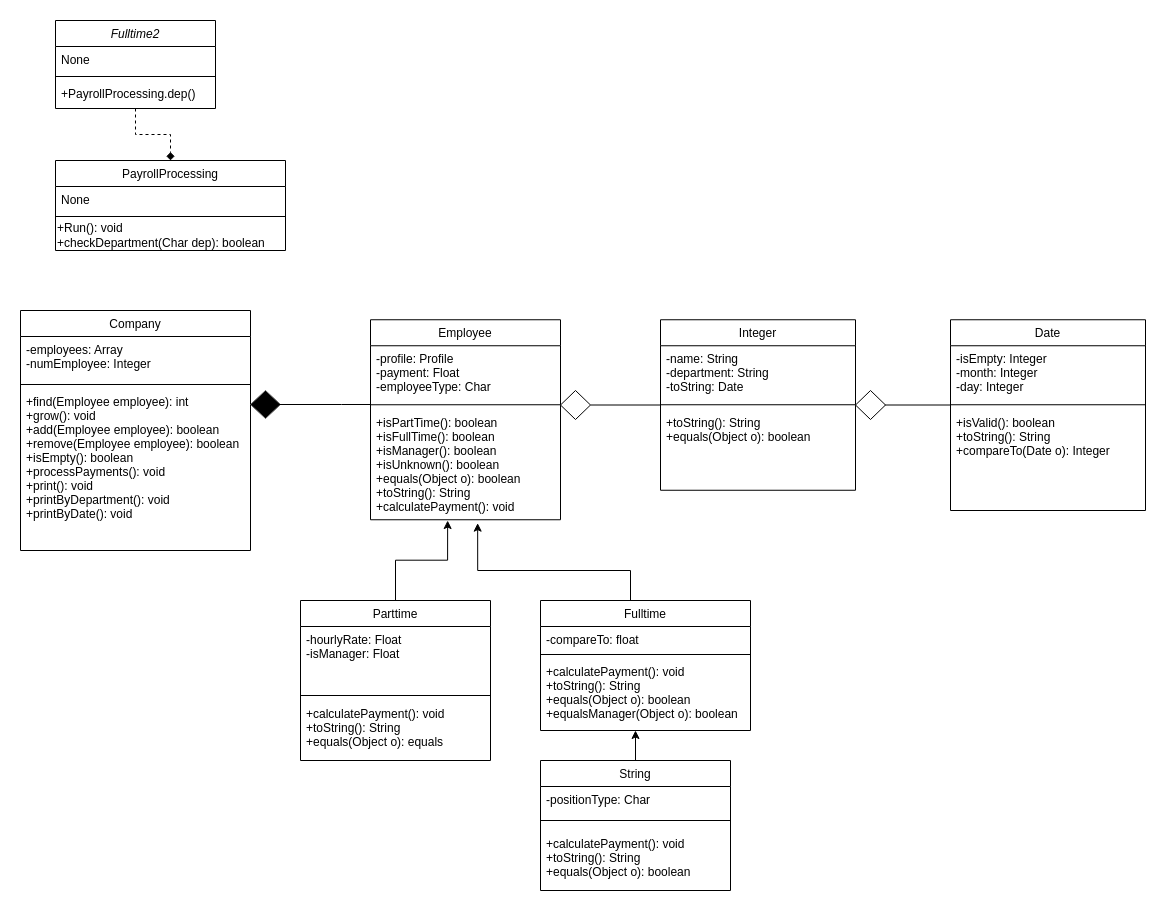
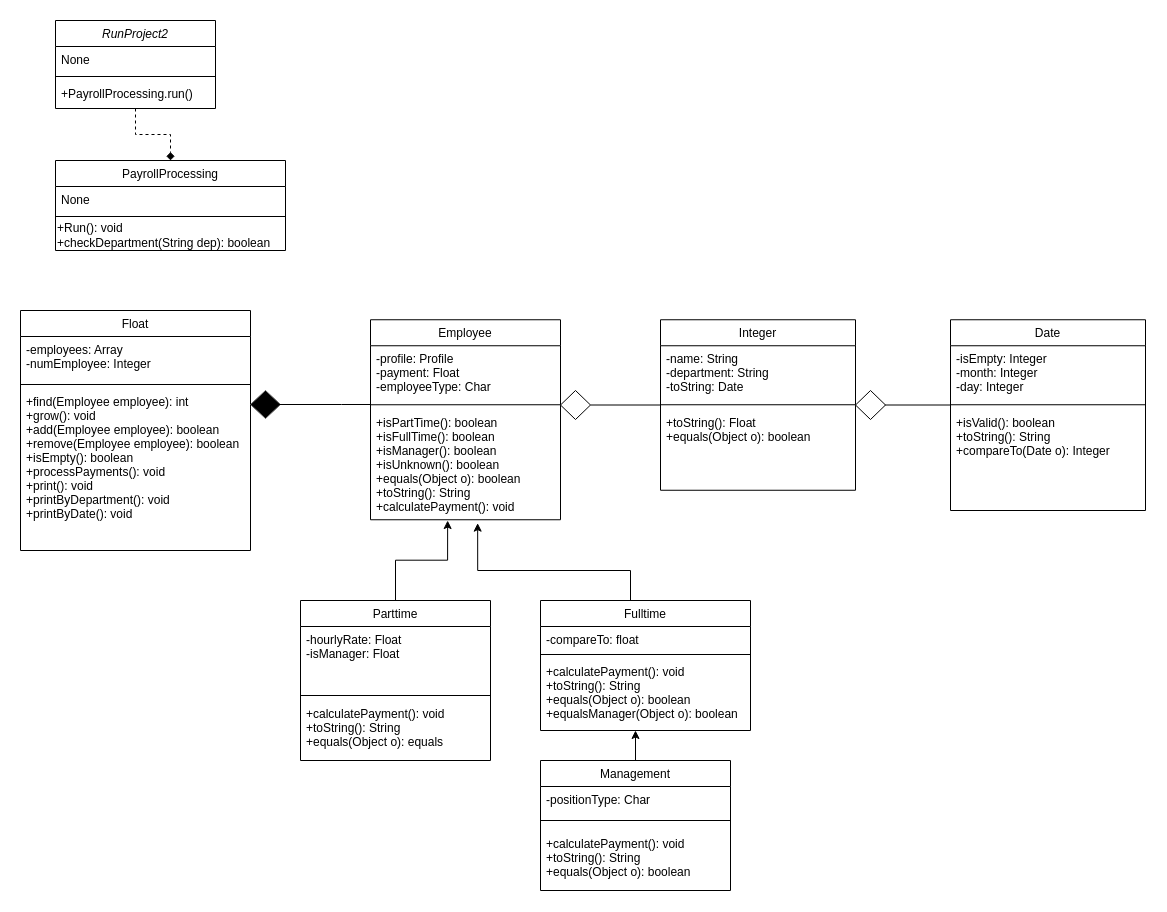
node "Fulltime2": label "Fulltime2" -> "RunProject2"
node "+PayrollProcessing.dep()": label "+PayrollProcessing.dep()" -> "+PayrollProcessing.run()"
node "+Run(): void +checkDepartment(Char dep): boolean": label "+Run(): void +checkDepartment(Char dep): boolean" -> "+Run(): void +checkDepartment(String dep): boolean"
node "Company": label "Company" -> "Float"
node "+toString(): String +equals(Object o): boolean": label "+toString(): String +equals(Object o): boolean" -> "+toString(): Float +equals(Object o): boolean"
node "String": label "String" -> "Management"
